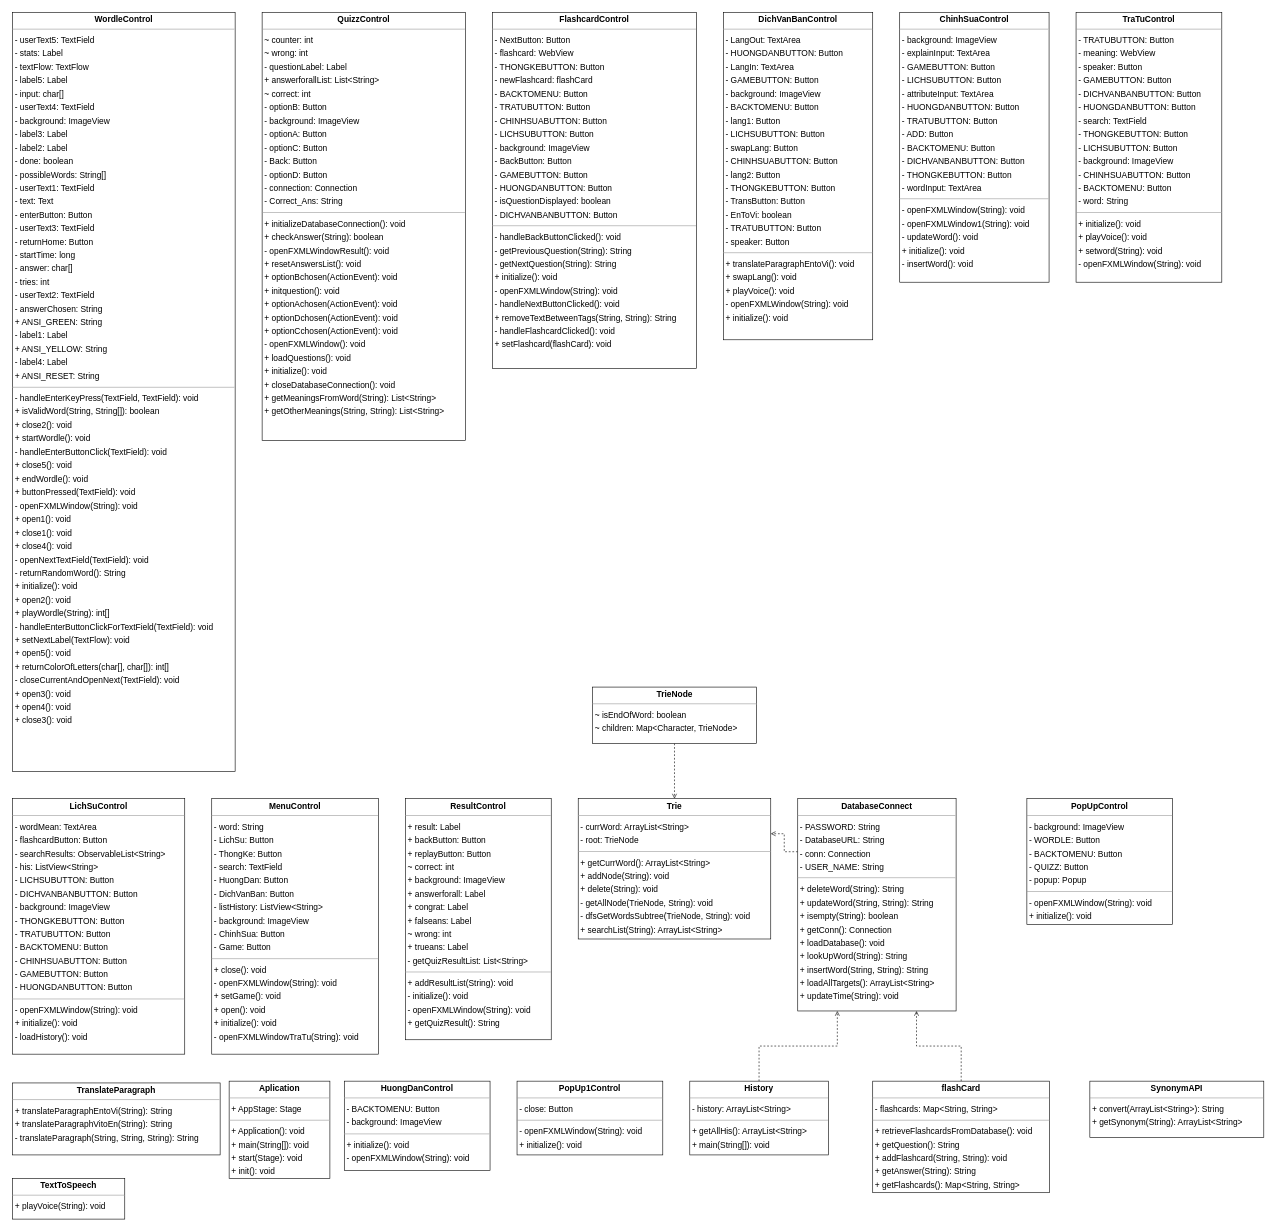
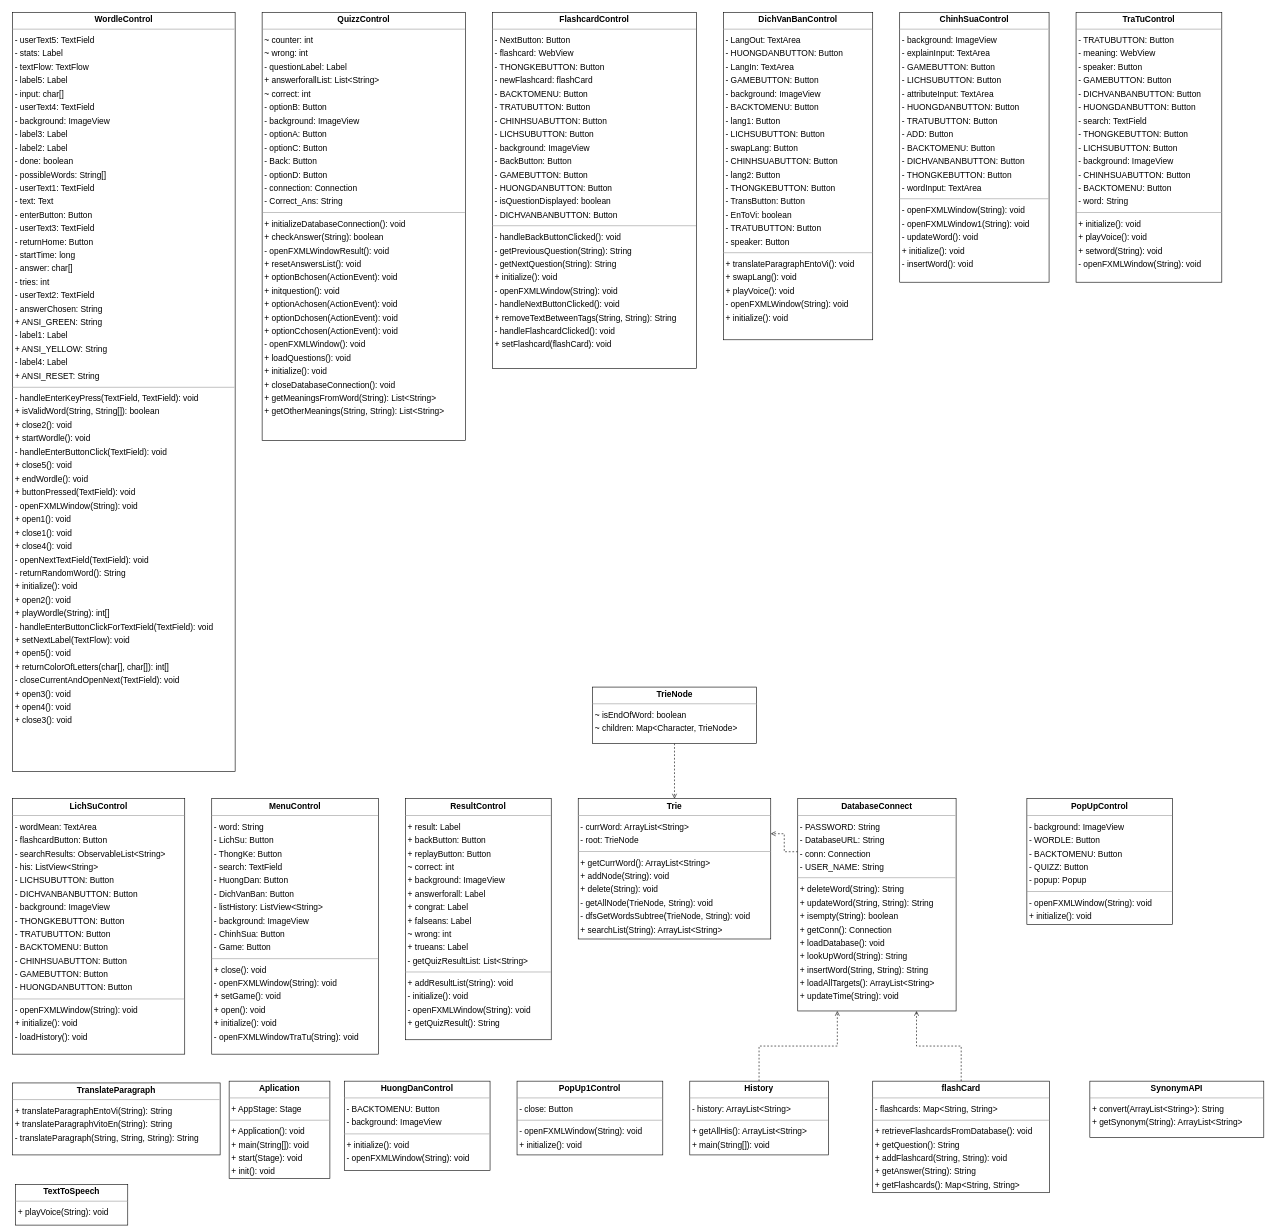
node "TextToSpeech + playVoice(String): void": moved (68, 1199) -> (71, 1205)
